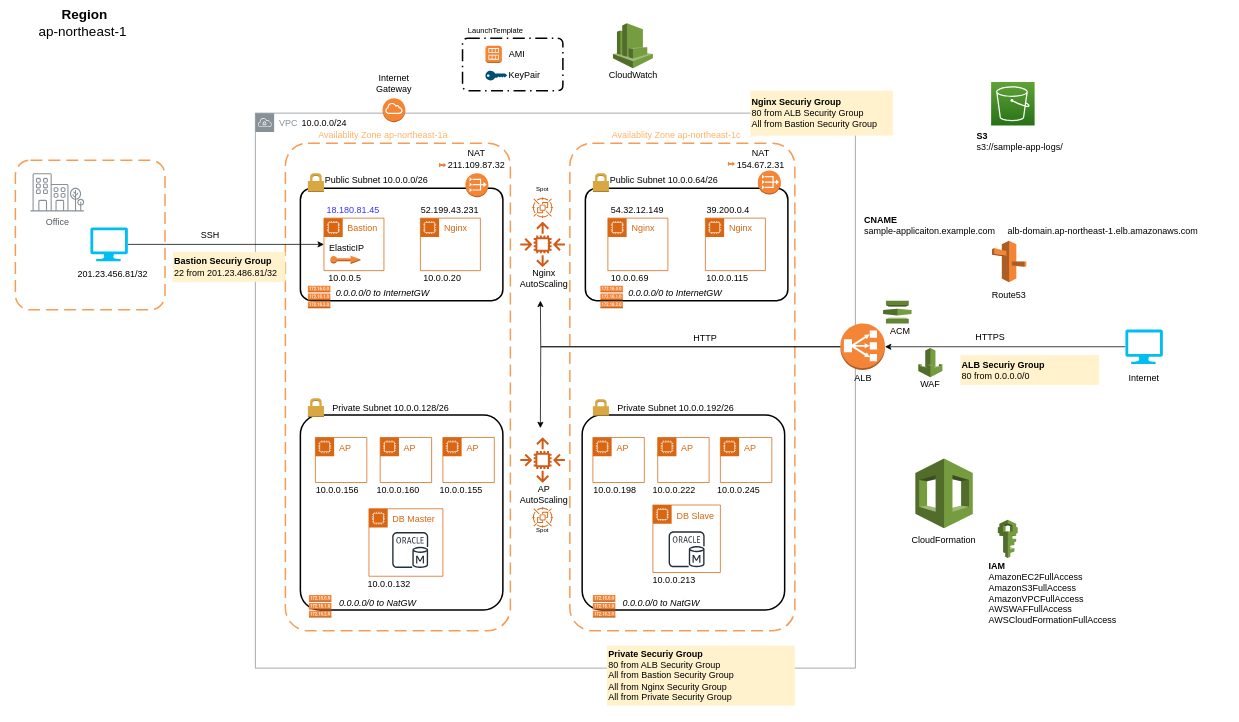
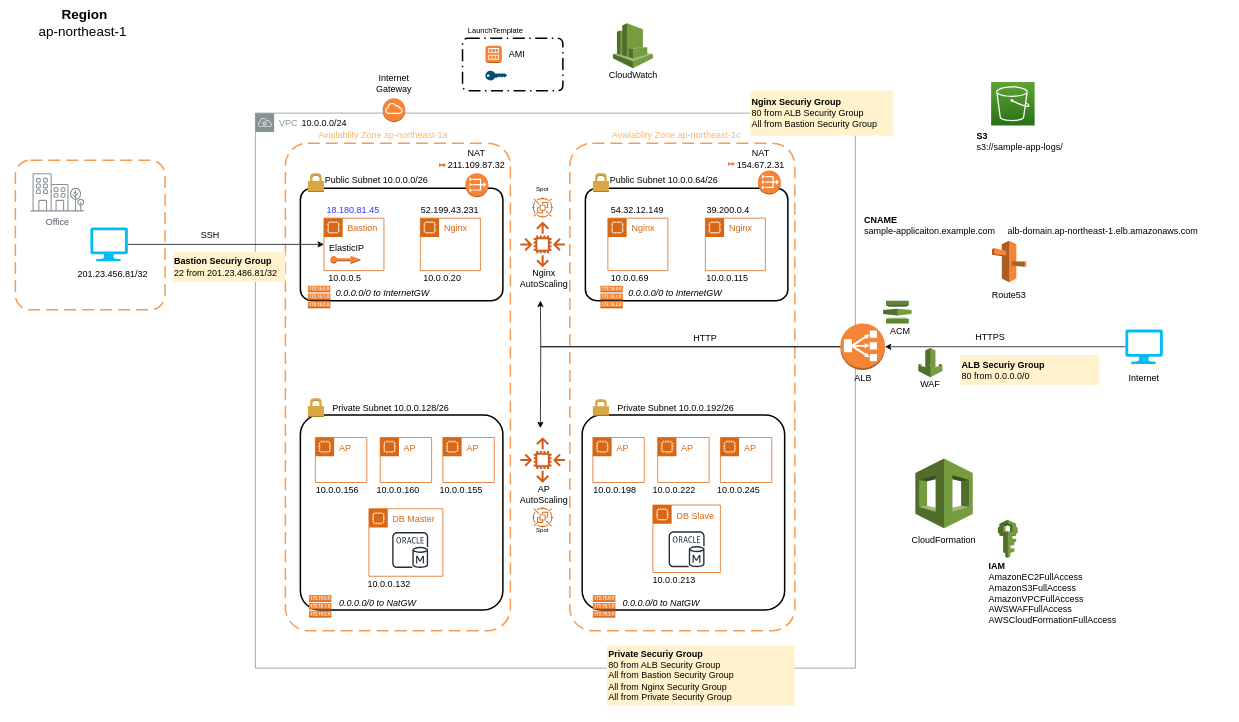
node "KeyPair": removed
